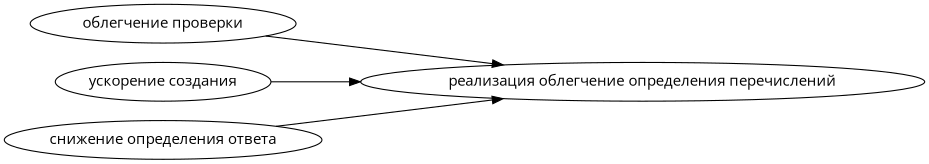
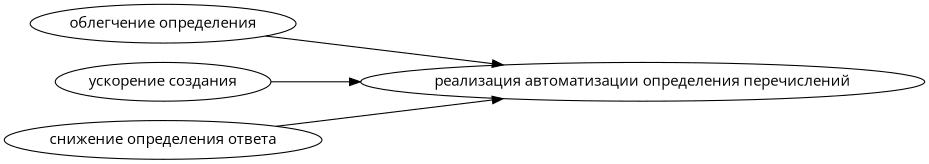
node "облегчение проверки": label "облегчение проверки" -> "облегчение определения"
node "реализация облегчение определения перечислений": label "реализация облегчение определения перечислений" -> "реализация автоматизации определения перечислений"
